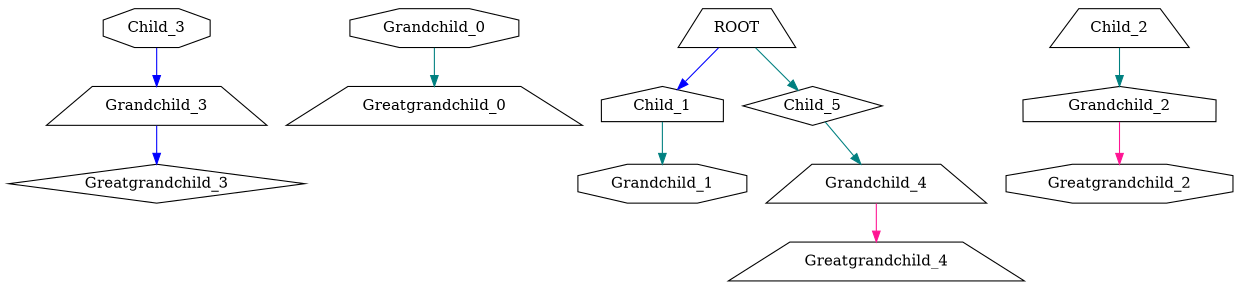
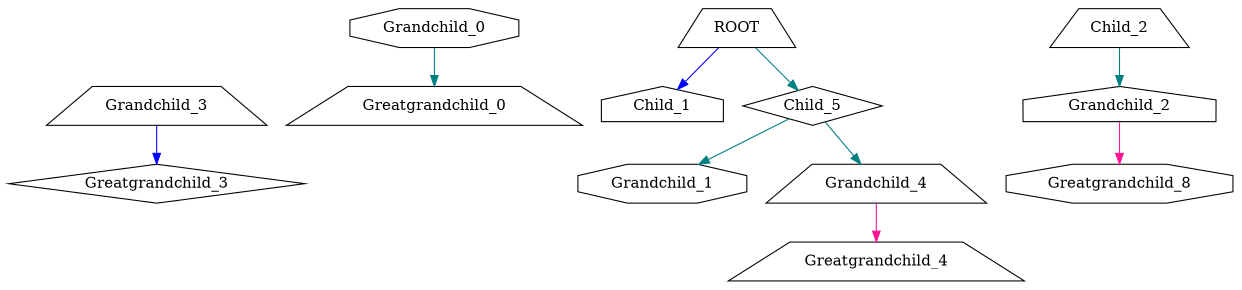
node "Child_3": removed
edge "Child_1" -> "Grandchild_1": now "Child_5" -> "Grandchild_1"
node "Greatgrandchild_2": label "Greatgrandchild_2" -> "Greatgrandchild_8"
